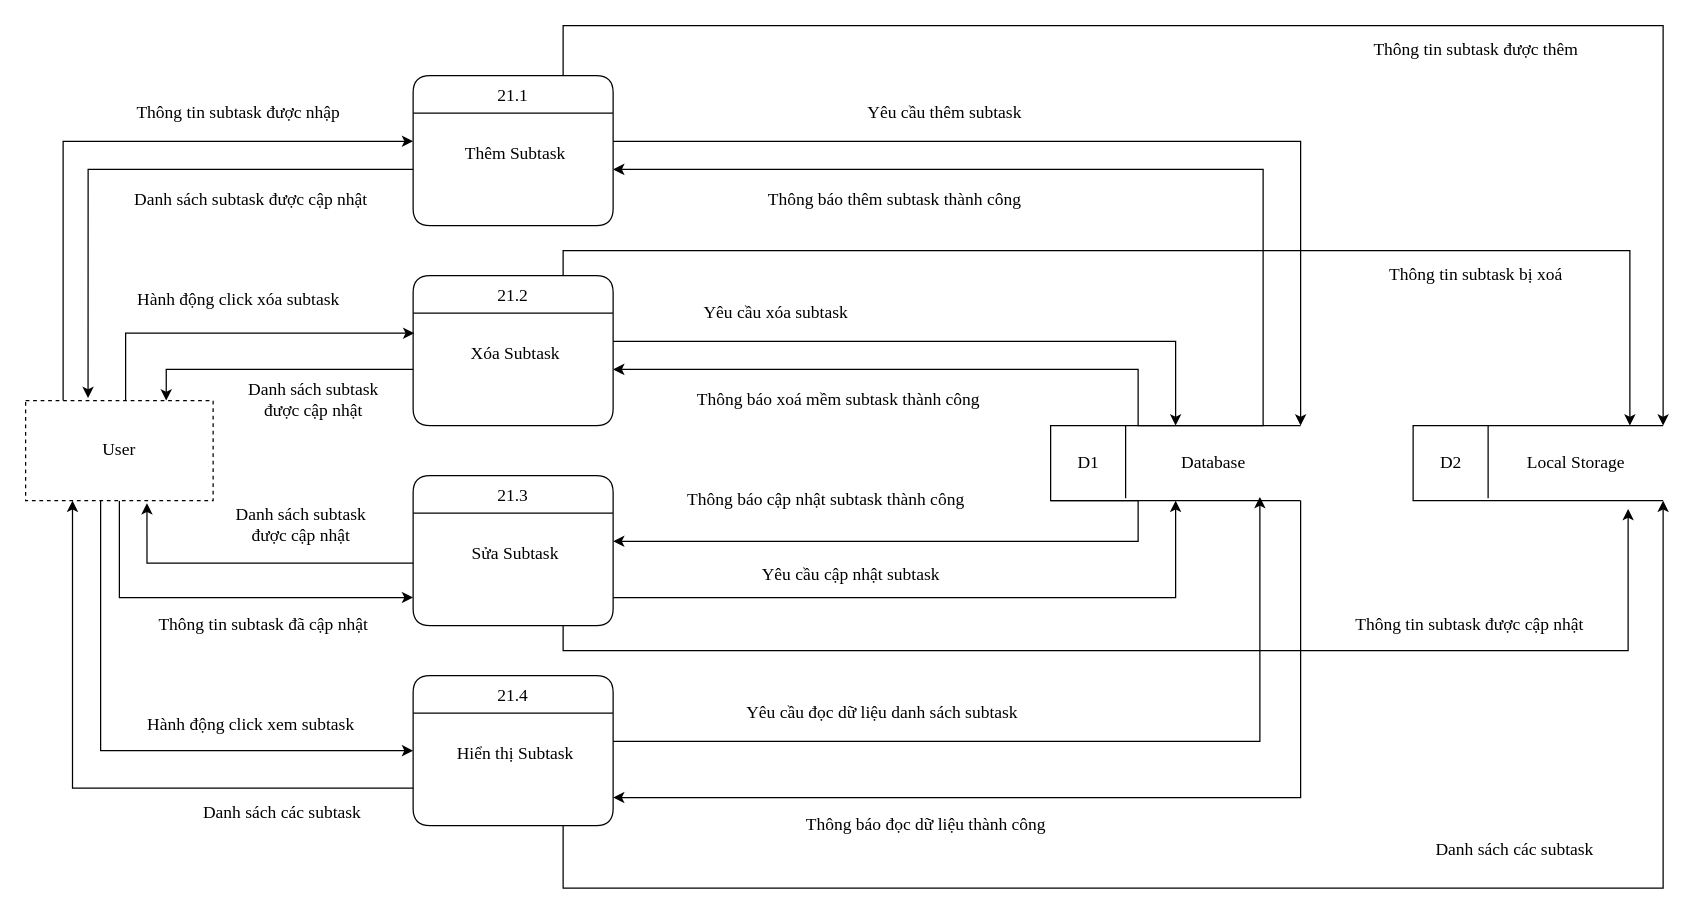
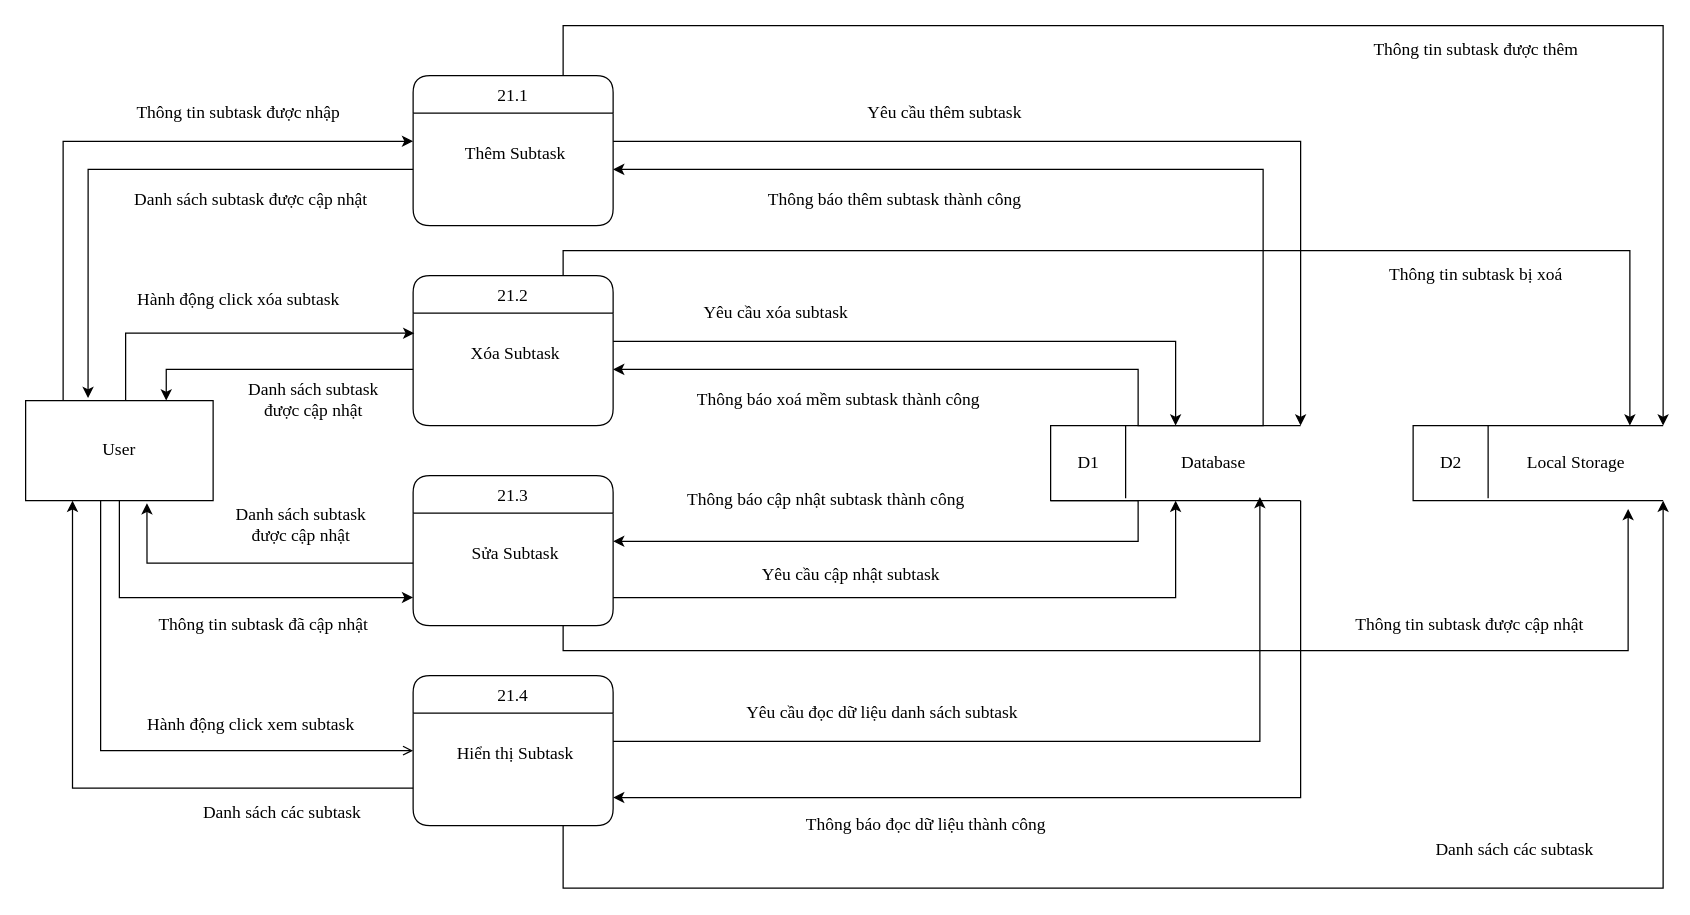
node "User": style dashed -> solid
edge "User" -> "21.4": arrowhead classic -> open
